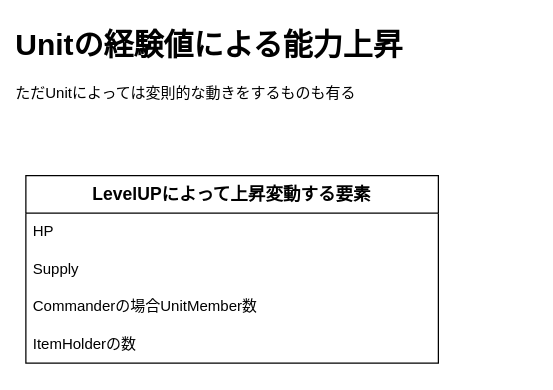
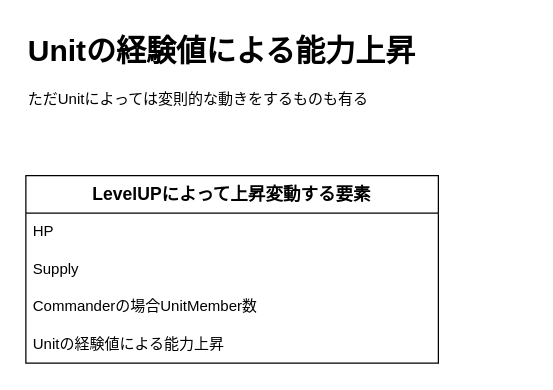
node "Unitの経験値による能力上昇 ただUnitによっては変則的な動きをするものも有る": moved (263, 63) -> (276, 69)
node "ItemHolderの数": label "ItemHolderの数" -> "Unitの経験値による能力上昇"
